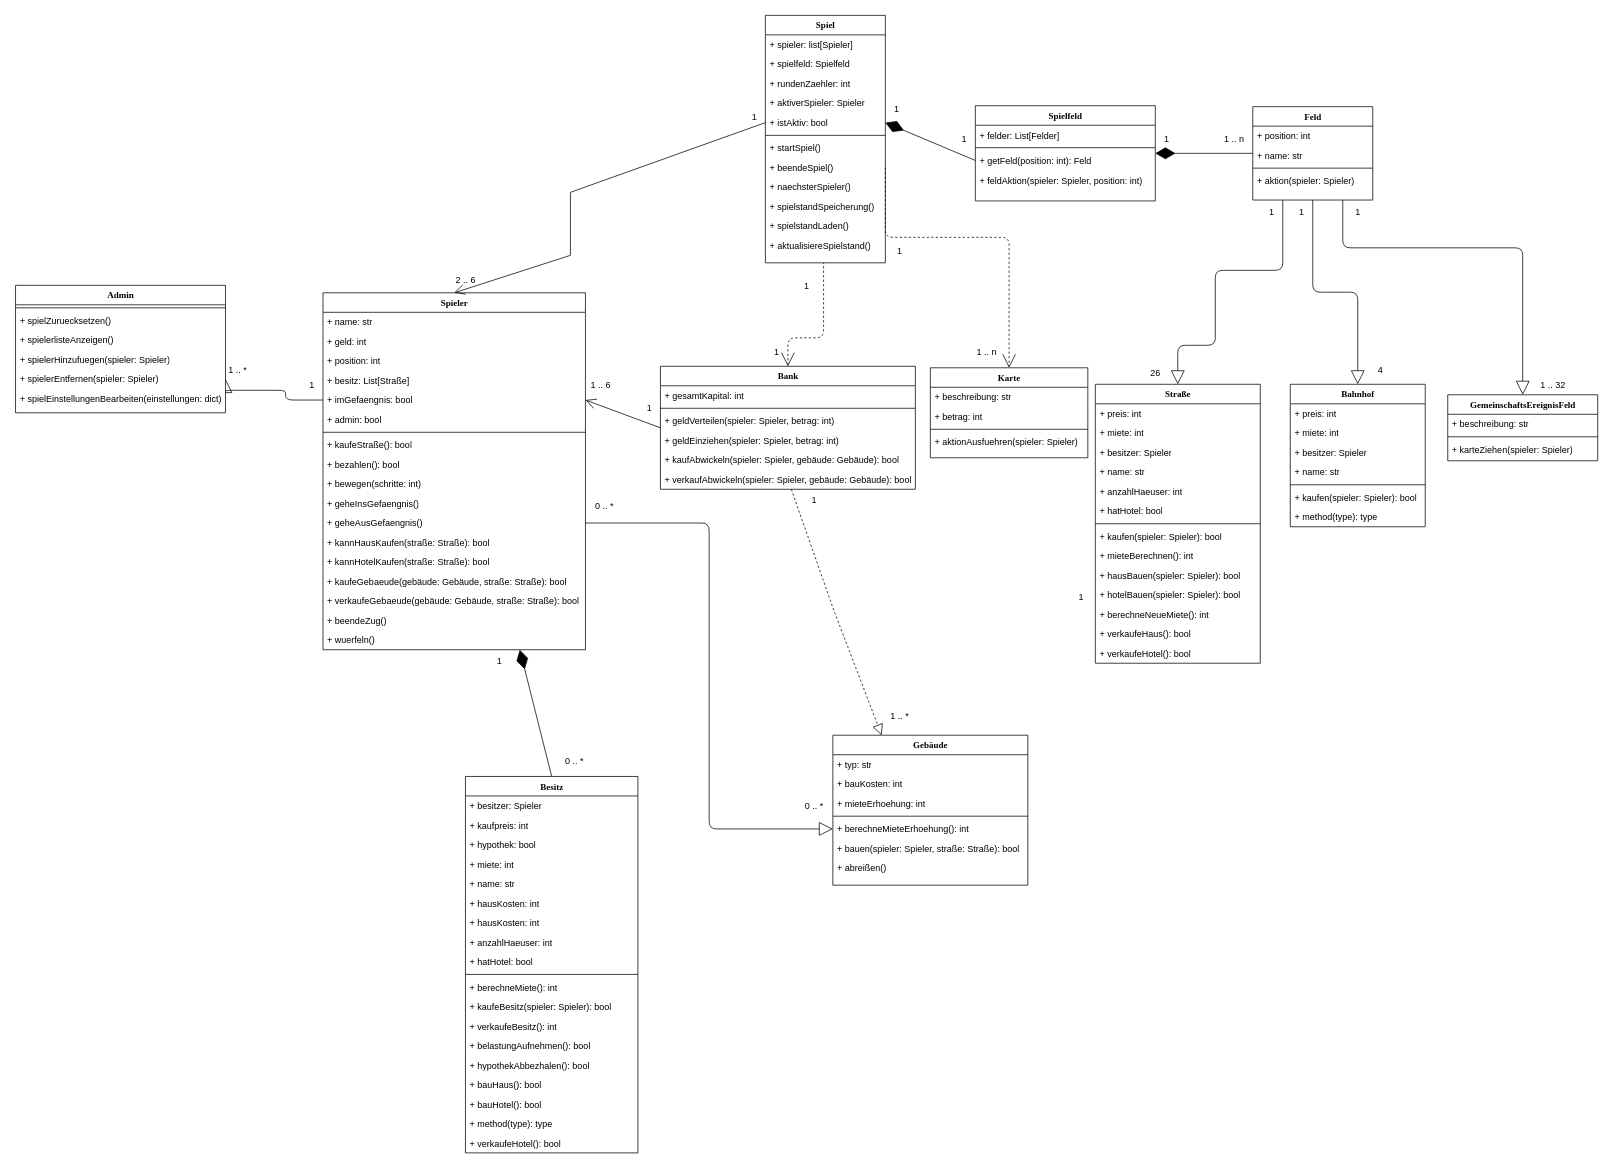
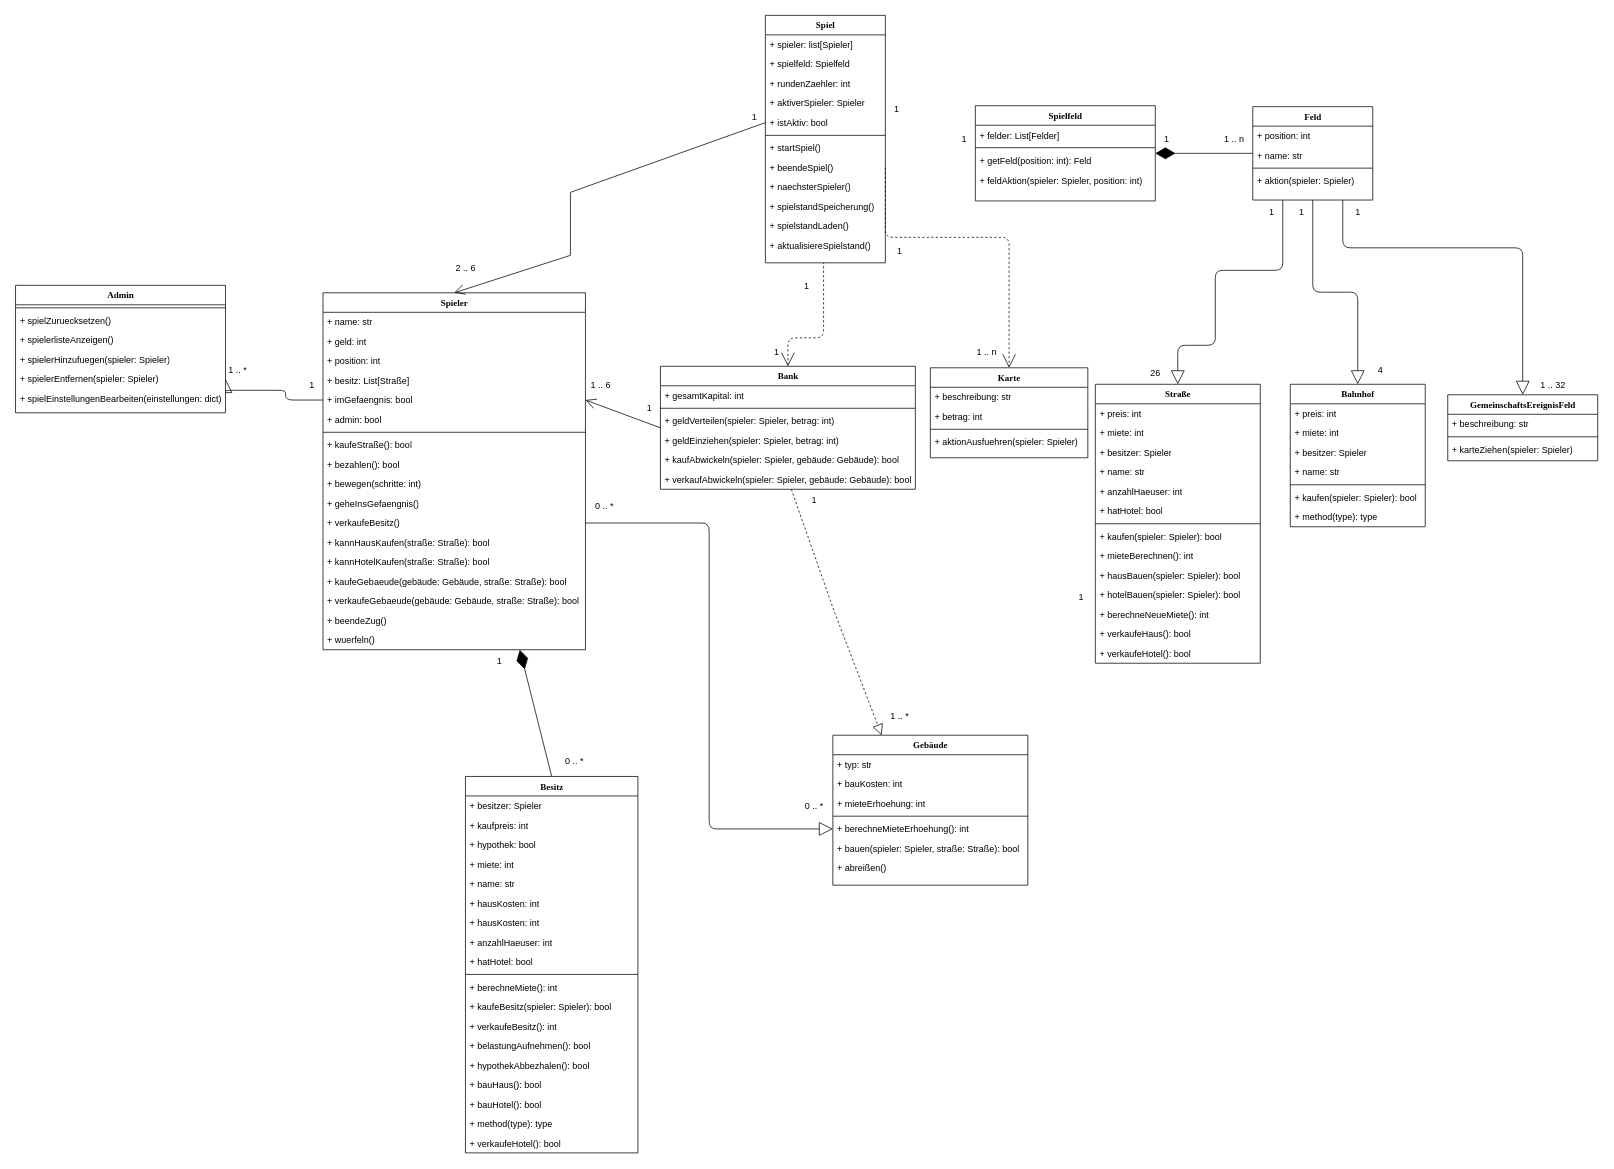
edge "+ getFeld(position: int): Feld" -> "+ istAktiv: bool": removed
node "2 .. 6": moved (465, 280) -> (465, 269)
node "+ geheAusGefaengnis()": label "+ geheAusGefaengnis()" -> "+ verkaufeBesitz()"
